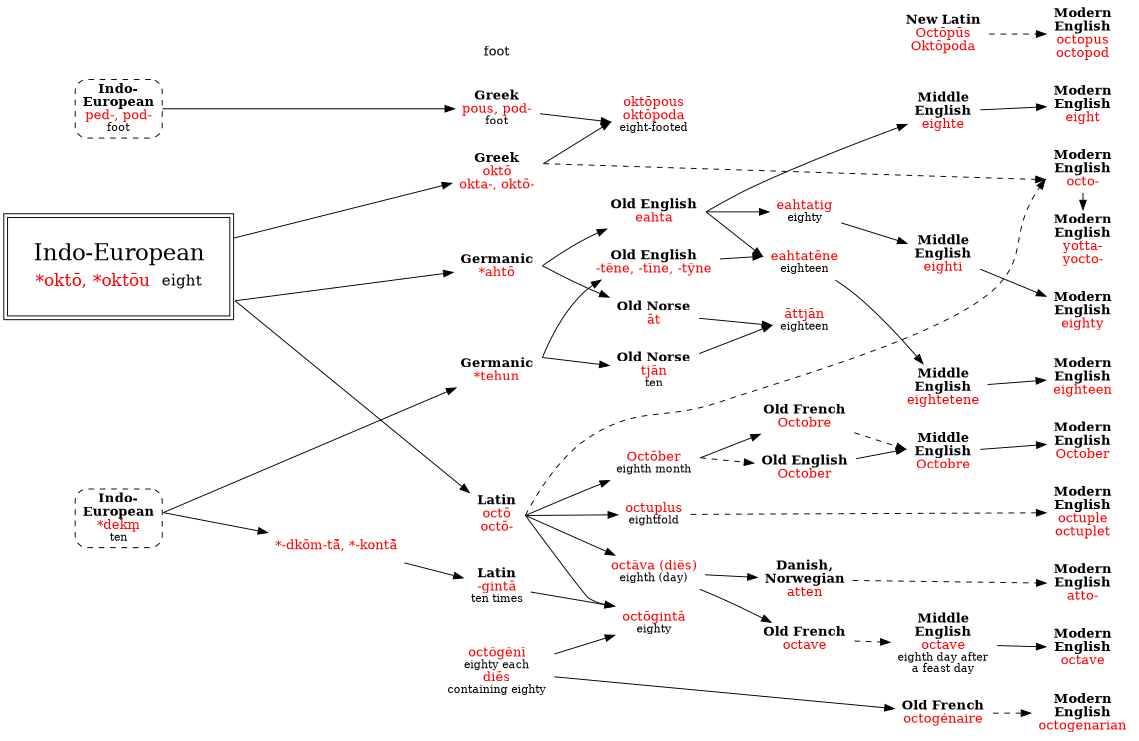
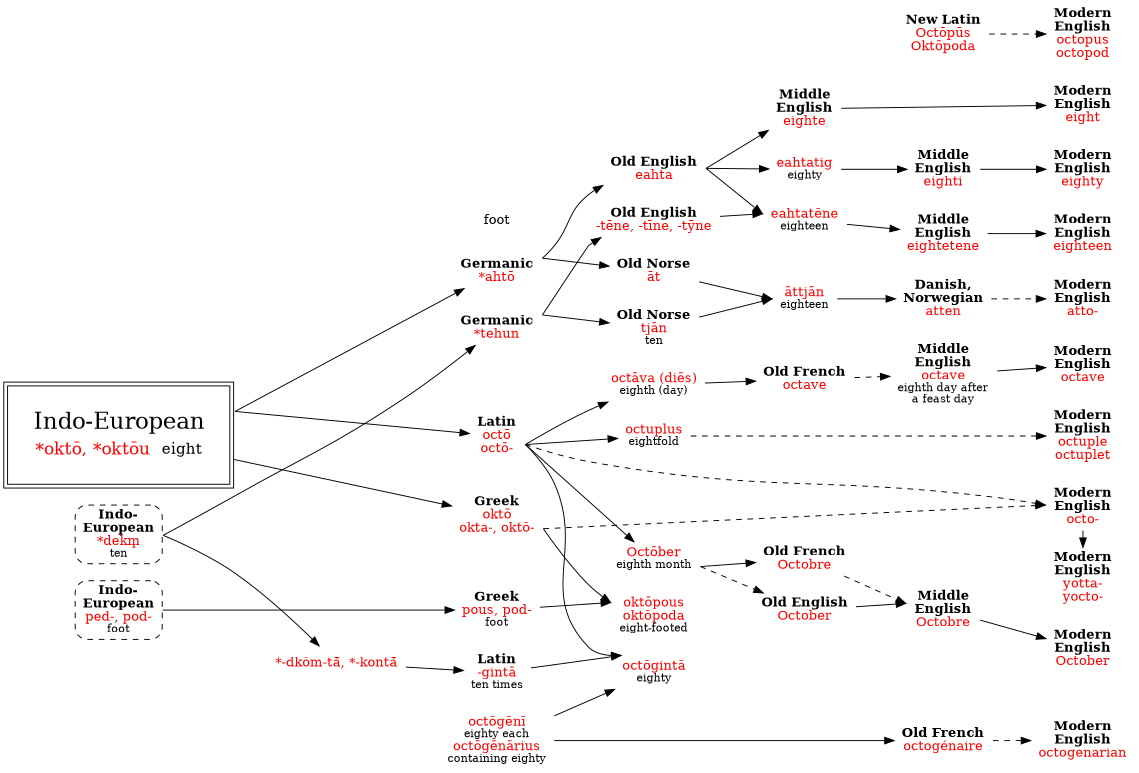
edge "octāva (diēs)" -> "Danish,": now "āttjān" -> "Danish,"
node "octōgēnī": text "diēs" -> "octōgēnārius"
